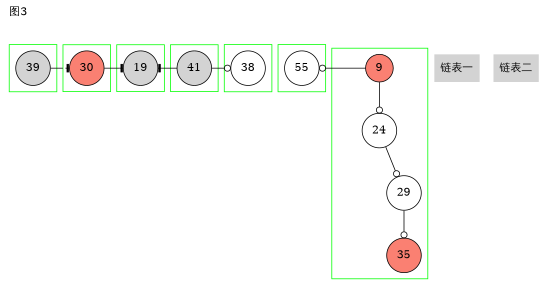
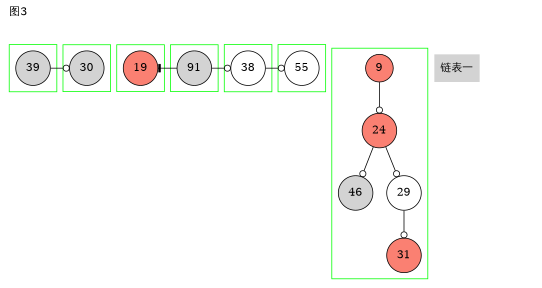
edge "39" -> "30": arrowhead tee -> odot
node "30": fillcolor salmon -> lightgrey
edge "30" -> "19": removed
node "19": fillcolor lightgrey -> salmon
node "41": label "41" -> "91"
edge "9" -> "55": now "38" -> "55"
node "链表二": removed
node "24": fillcolor white -> salmon
node "46": added
node "35": label "35" -> "31"
